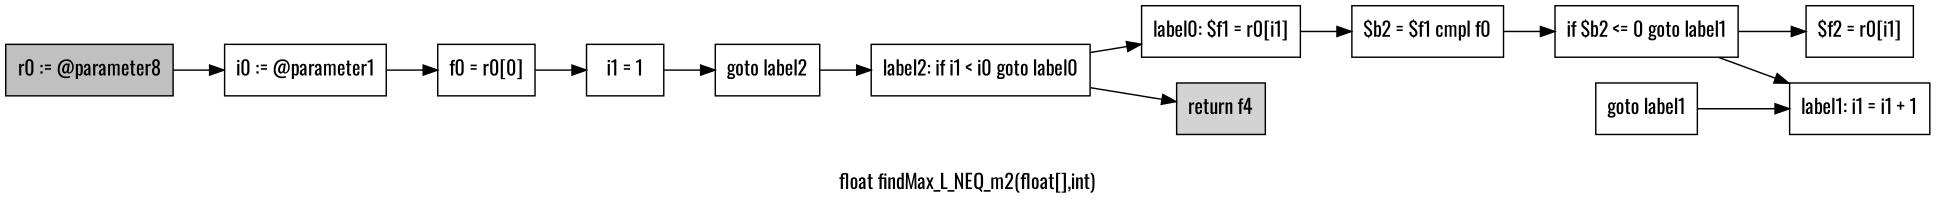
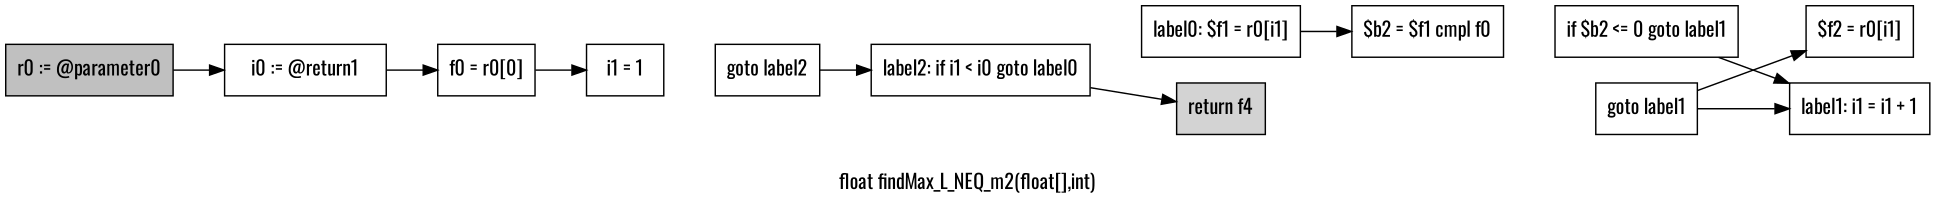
edge "$b2 = $f1 cmpl f0" -> "if $b2 <= 0 goto label1": removed
edge "if $b2 <= 0 goto label1" -> "$f2 = r0[i1]": now "goto label1" -> "$f2 = r0[i1]"
edge "label2: if i1 < i0 goto label0" -> "label0: $f1 = r0[i1]": removed
node "r0 := @parameter8": label "r0 := @parameter8" -> "r0 := @parameter0"
node "i0 := @parameter1": label "i0 := @parameter1" -> "i0 := @return1"
edge "i1 = 1" -> "goto label2": removed
